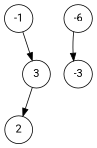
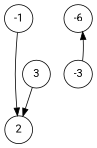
edge "-1" -> "3": now "-1" -> "2"
edge "-6" -> "-3": reversed
